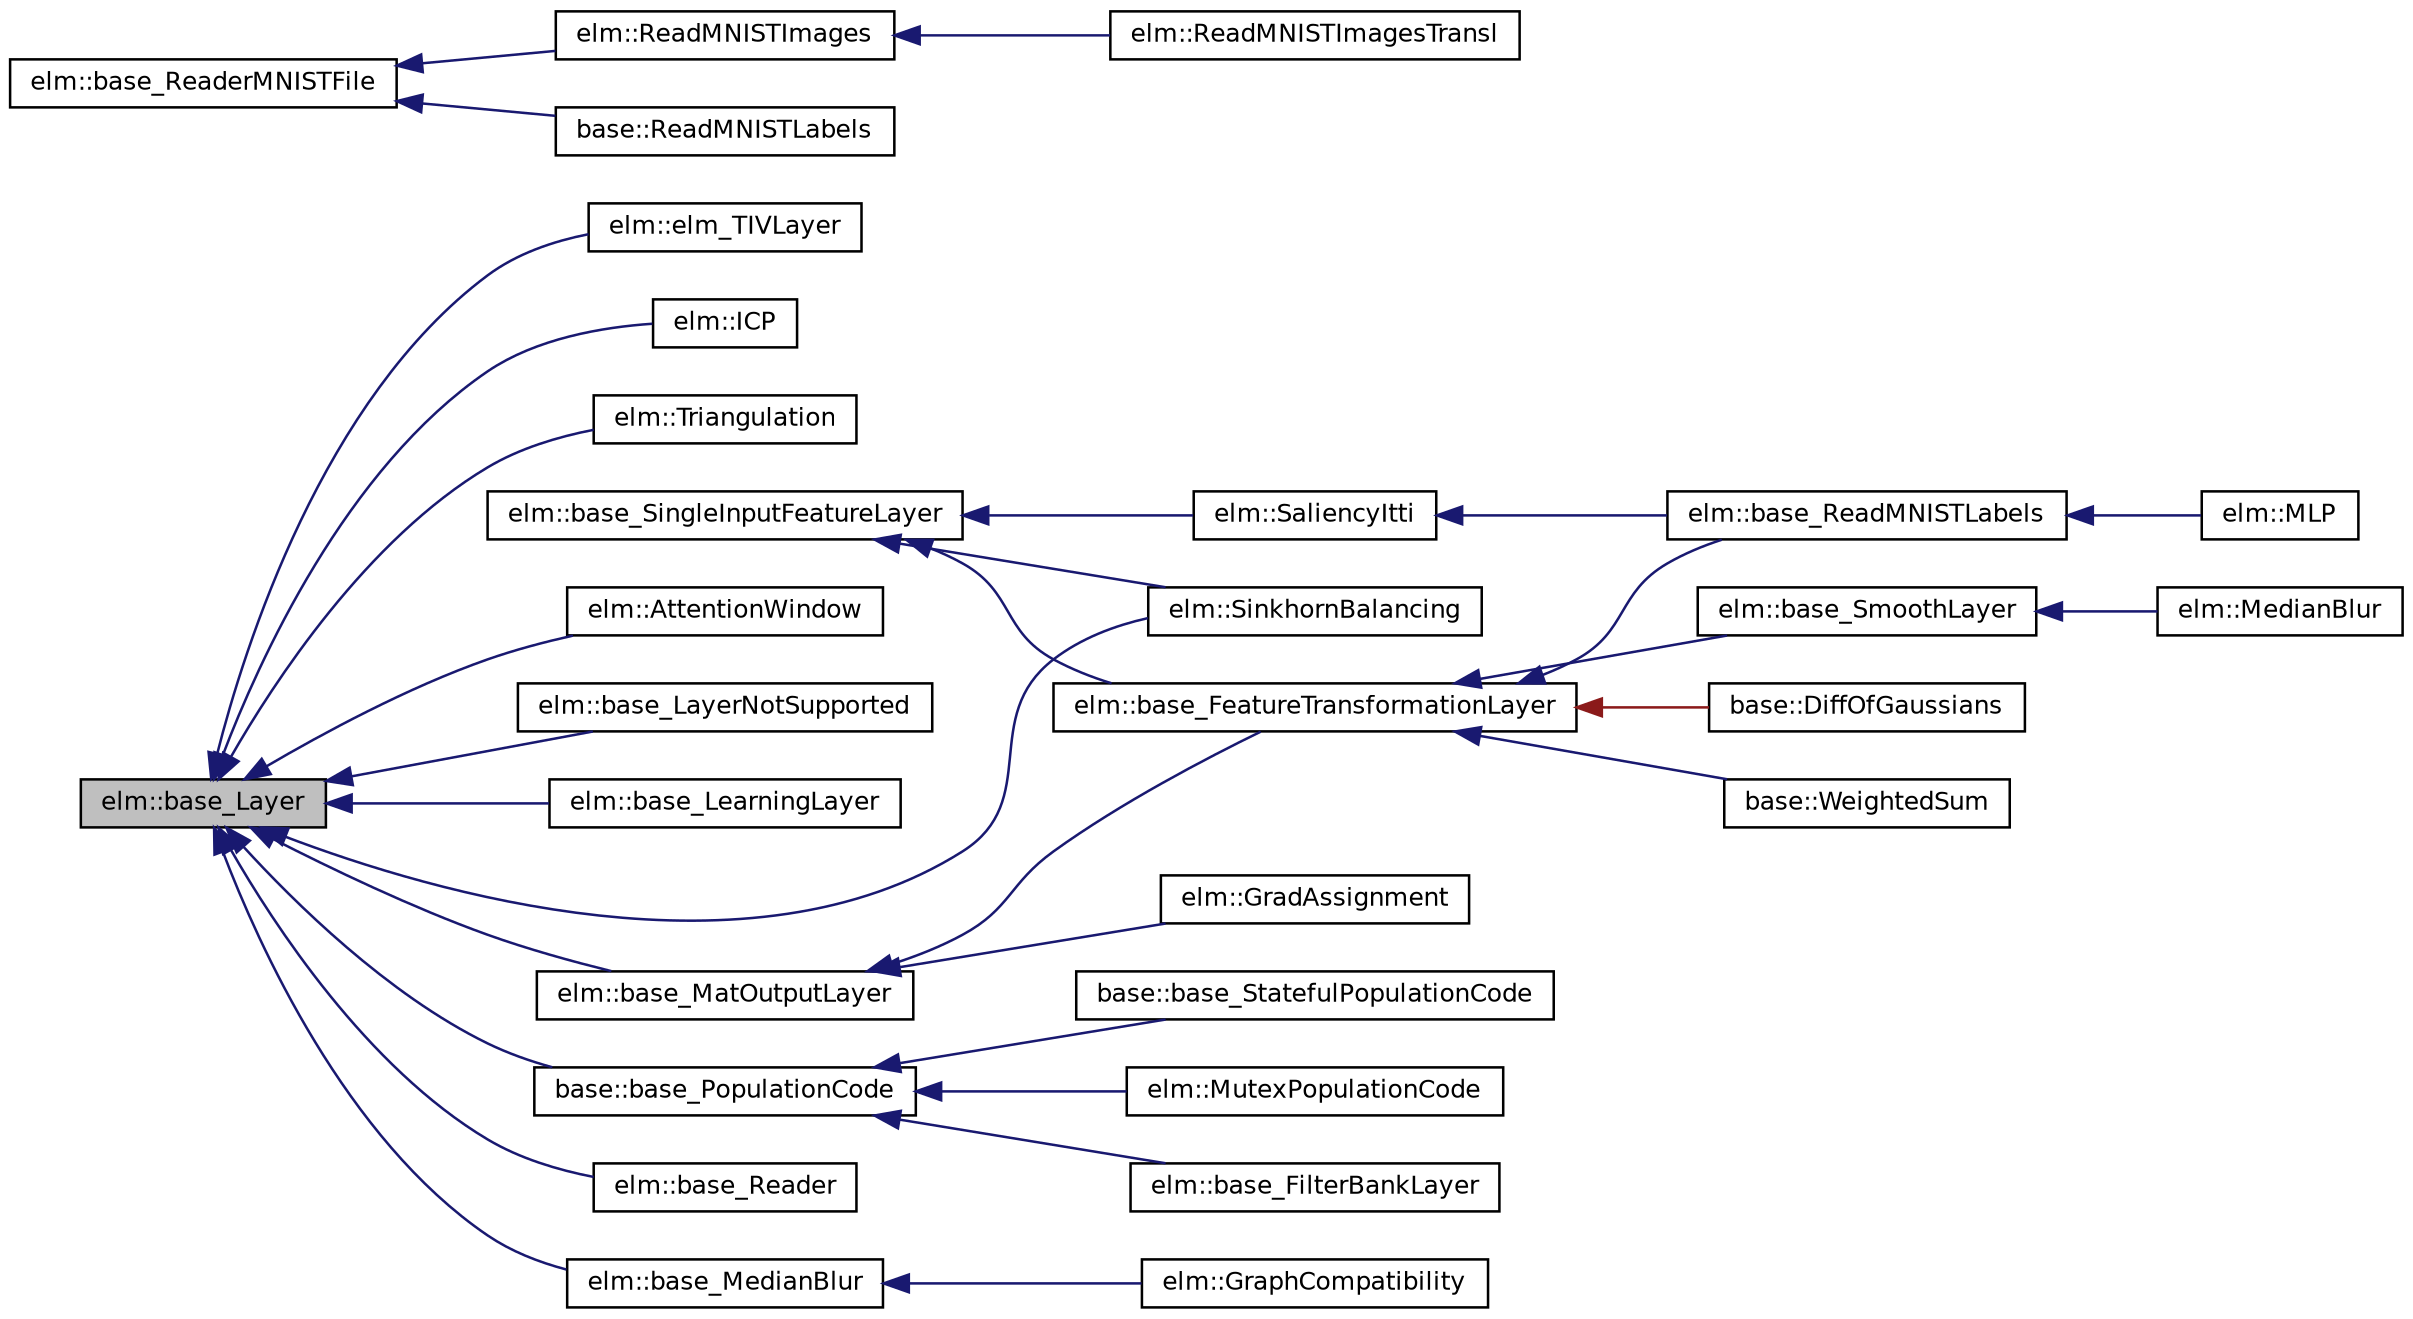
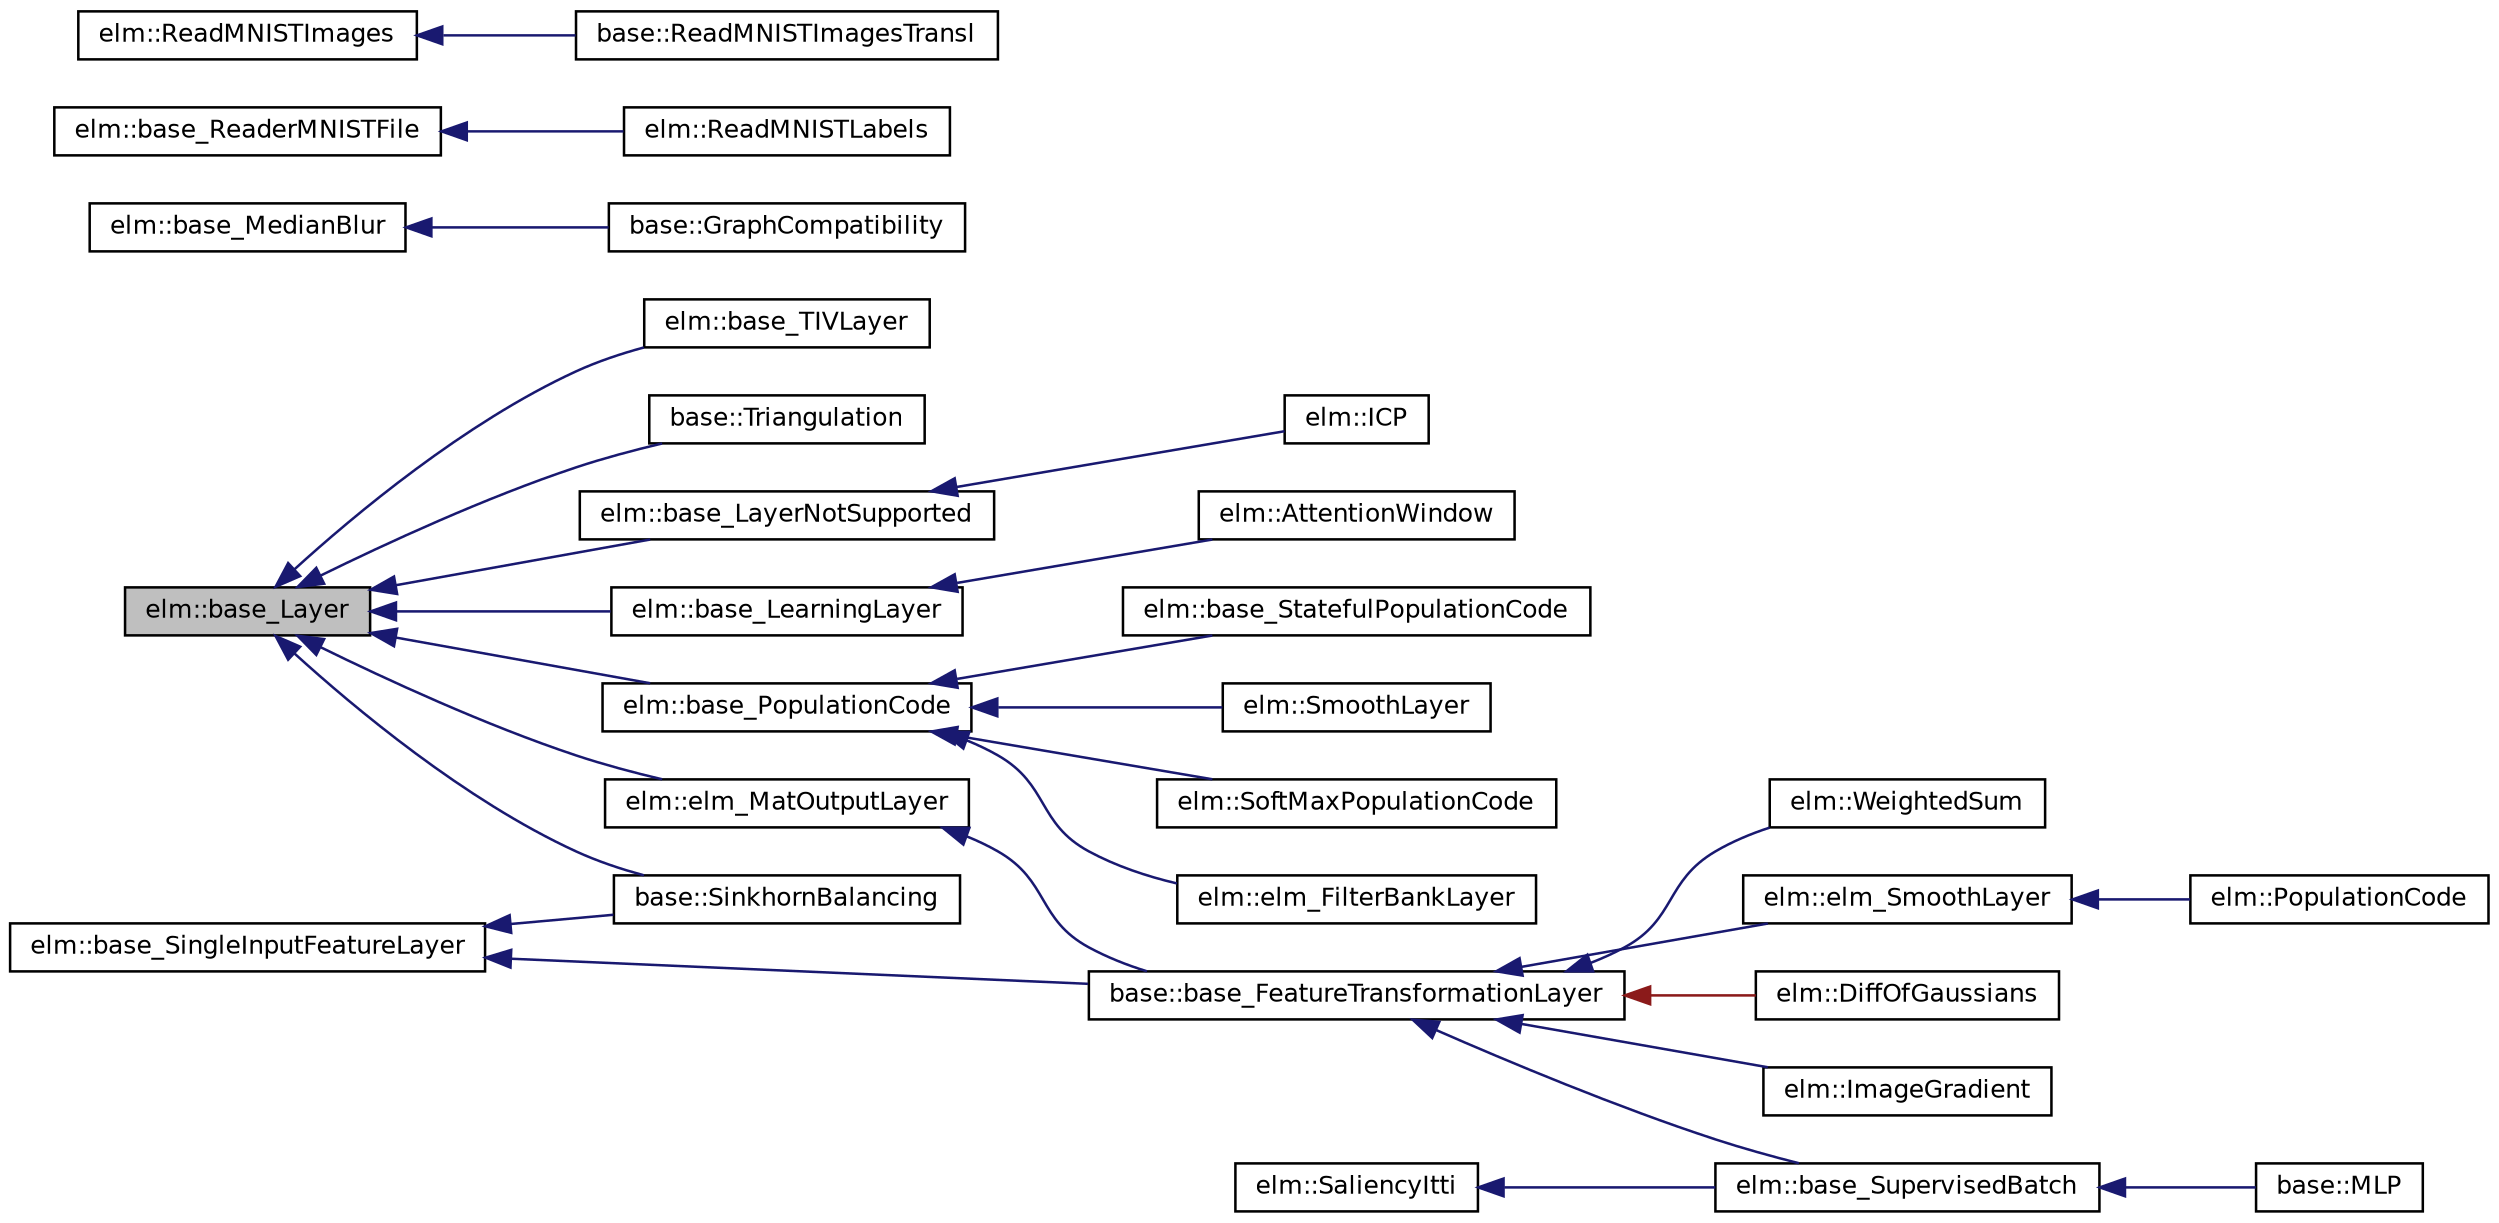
node "elm::ReadMNISTImagesTransl": label "elm::ReadMNISTImagesTransl" -> "base::ReadMNISTImagesTransl"
edge "elm::ReadMNISTImages" -> "elm::base_ReaderMNISTFile": removed
node "base::ReadMNISTLabels": label "base::ReadMNISTLabels" -> "elm::ReadMNISTLabels"
node "elm::elm_TIVLayer": label "elm::elm_TIVLayer" -> "elm::base_TIVLayer"
node "elm::Triangulation": label "elm::Triangulation" -> "base::Triangulation"
edge "elm::ICP" -> "elm::base_Layer": now "elm::ICP" -> "elm::base_LayerNotSupported"
edge "elm::SaliencyItti" -> "elm::base_SingleInputFeatureLayer": removed
node "elm::base_ReadMNISTLabels": label "elm::base_ReadMNISTLabels" -> "elm::base_SupervisedBatch"
node "elm::MLP": label "elm::MLP" -> "base::MLP"
node "elm::SinkhornBalancing": label "elm::SinkhornBalancing" -> "base::SinkhornBalancing"
node "elm::base_SmoothLayer": label "elm::base_SmoothLayer" -> "elm::elm_SmoothLayer"
node "elm::MedianBlur": label "elm::MedianBlur" -> "elm::PopulationCode"
edge "elm::AttentionWindow" -> "elm::base_Layer": now "elm::AttentionWindow" -> "elm::base_LearningLayer"
node "elm::base_FeatureTransformationLayer": label "elm::base_FeatureTransformationLayer" -> "base::base_FeatureTransformationLayer"
node "base::DiffOfGaussians": label "base::DiffOfGaussians" -> "elm::DiffOfGaussians"
node "elm::SoftMaxPopulationCode": added
node "base::WeightedSum": label "base::WeightedSum" -> "elm::WeightedSum"
node "elm::GradAssignment": removed
node "elm::base_MatOutputLayer": label "elm::base_MatOutputLayer" -> "elm::elm_MatOutputLayer"
node "base::base_StatefulPopulationCode": label "base::base_StatefulPopulationCode" -> "elm::base_StatefulPopulationCode"
node "base::base_PopulationCode": label "base::base_PopulationCode" -> "elm::base_PopulationCode"
node "elm::MutexPopulationCode": label "elm::MutexPopulationCode" -> "elm::SmoothLayer"
node "elm::ImageGradient": added
edge "elm::base_MedianBlur" -> "elm::base_Layer": removed
node "elm::base_Reader": removed
node "elm::base_FilterBankLayer": label "elm::base_FilterBankLayer" -> "elm::elm_FilterBankLayer"
node "elm::GraphCompatibility": label "elm::GraphCompatibility" -> "base::GraphCompatibility"
